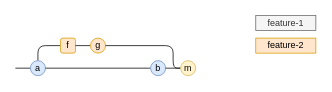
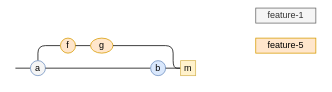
node "feature-1": moved (285, 23) -> (285, 15)
node "f": shape rounded rectangle -> ellipse
node "g": size 15x15 -> 23x15
node "feature-2": label "feature-2" -> "feature-5"
node "a": fillcolor #dae8fc -> #f5f5f5
node "m": shape ellipse -> rectangle
